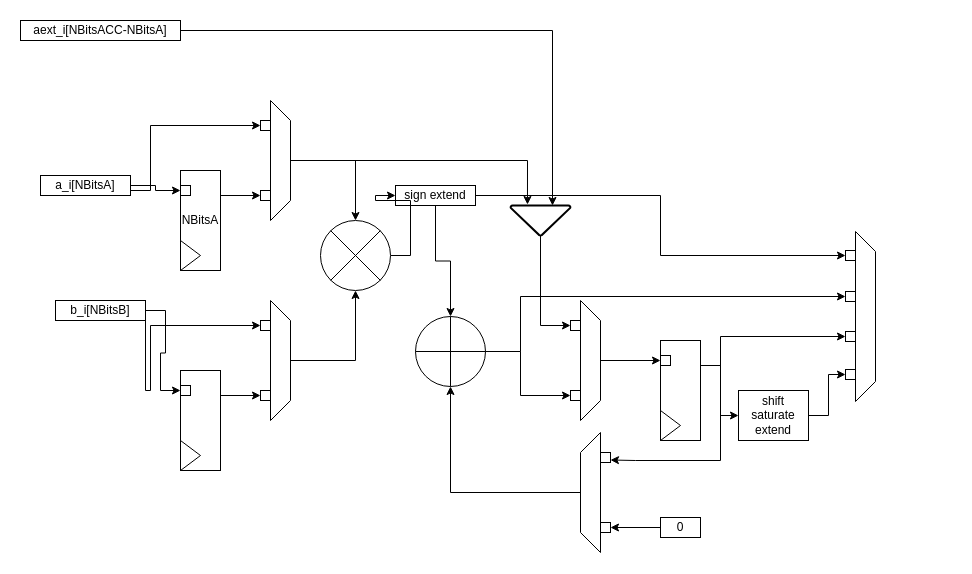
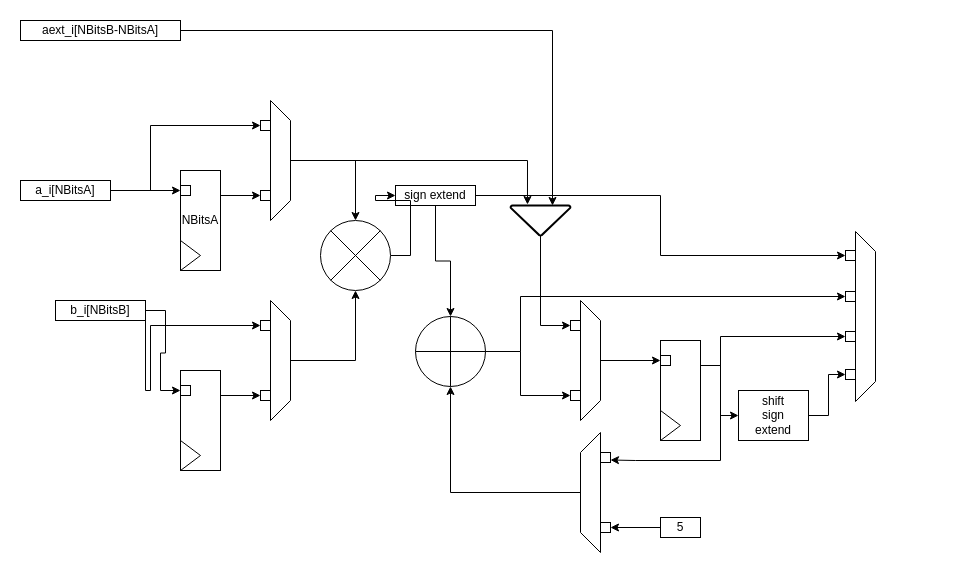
node "aext_i[NBitsACC-NBitsA]": label "aext_i[NBitsACC-NBitsA]" -> "aext_i[NBitsB-NBitsA]"
node "a_i[NBitsA]": moved (86, 186) -> (66, 191)
node "shift saturate extend": label "shift saturate extend" -> "shift sign extend"
node "0": label "0" -> "5"
